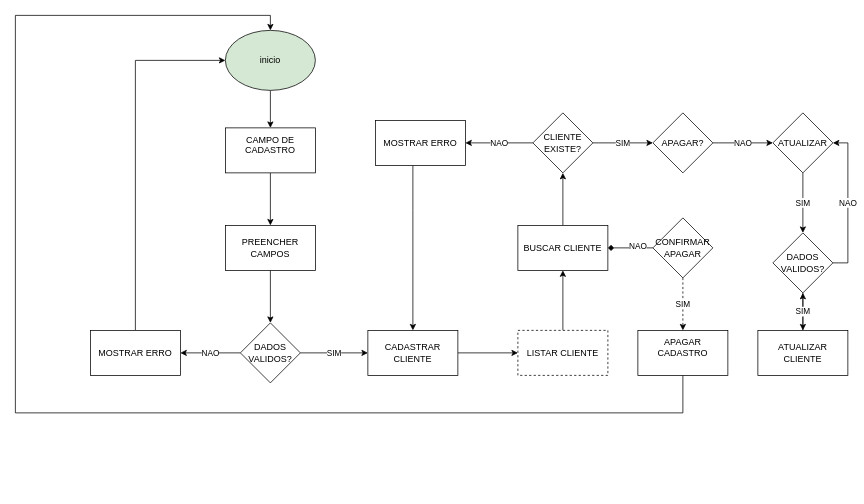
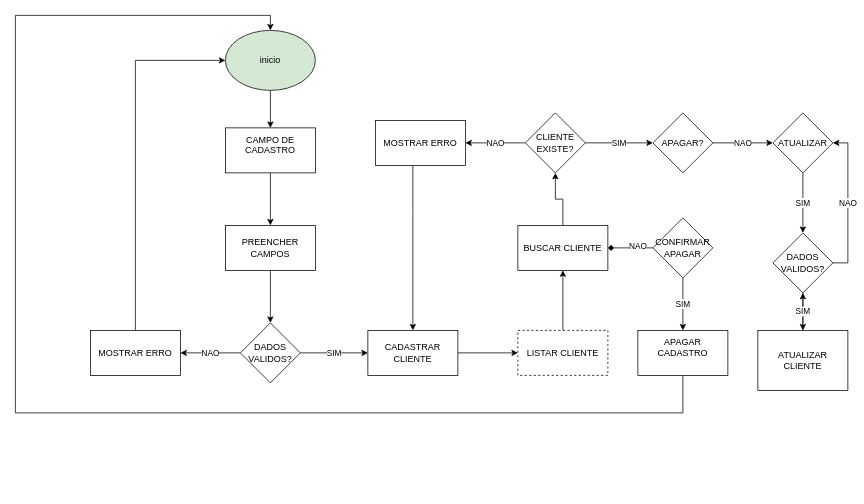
node "CLIENTE EXISTE?": moved (563, 143) -> (555, 143)
edge "CONFIRMAR APAGAR" -> "APAGAR CADASTRO": style dashed -> solid
node "ATUALIZAR CLIENTE": size 90x45 -> 90x60
